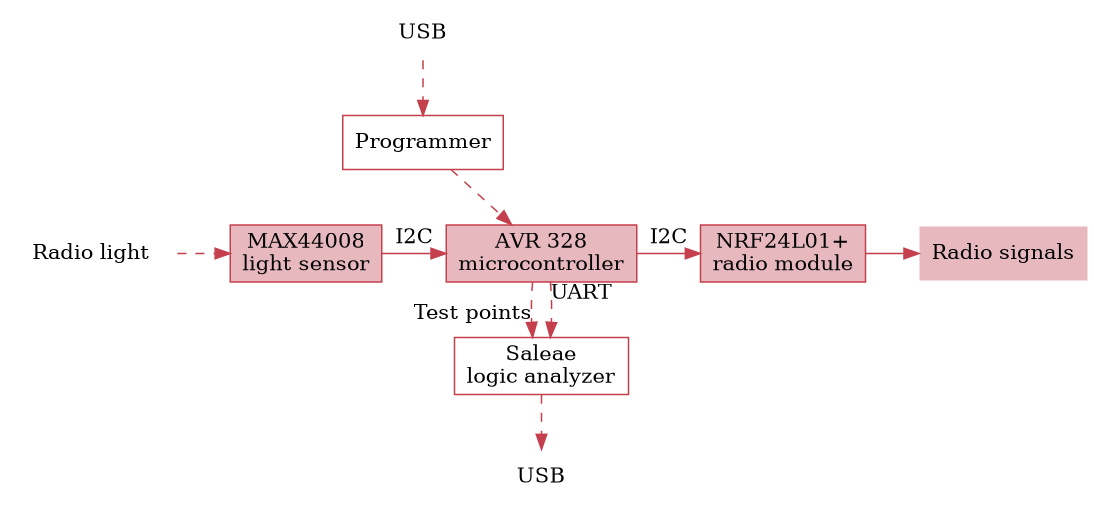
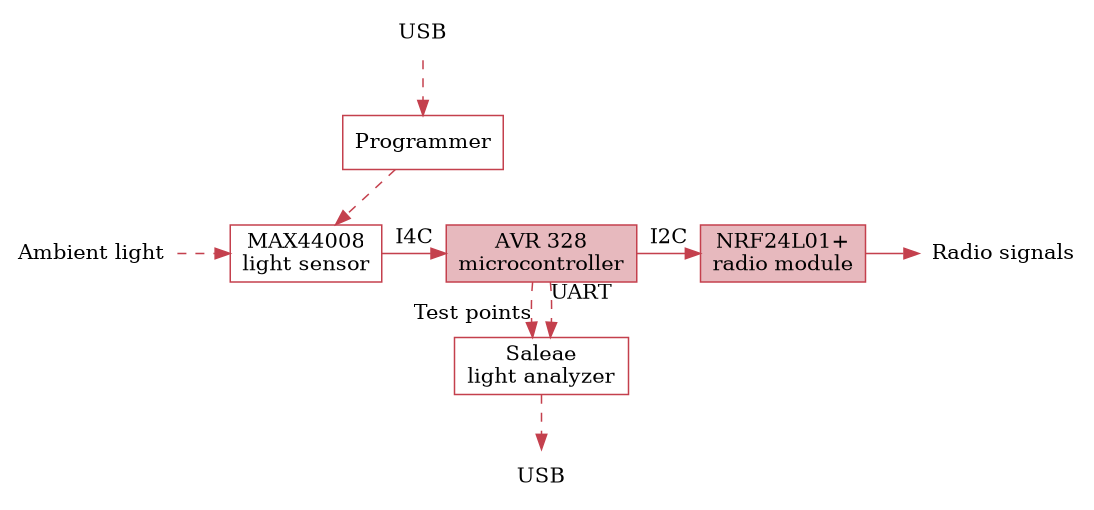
edge "Programmer" -> "AVR 328 microcontroller": now "Programmer" -> "MAX44008 light sensor"
edge "MAX44008 light sensor" -> "AVR 328 microcontroller": label "I2C" -> "I4C"
node "Radio light": label "Radio light" -> "Ambient light"
node "MAX44008 light sensor": fillcolor #d7899096 -> white
node "Radio signals": fillcolor #d7899096 -> white
node "Saleae logic analyzer": label "Saleae logic analyzer" -> "Saleae light analyzer"
